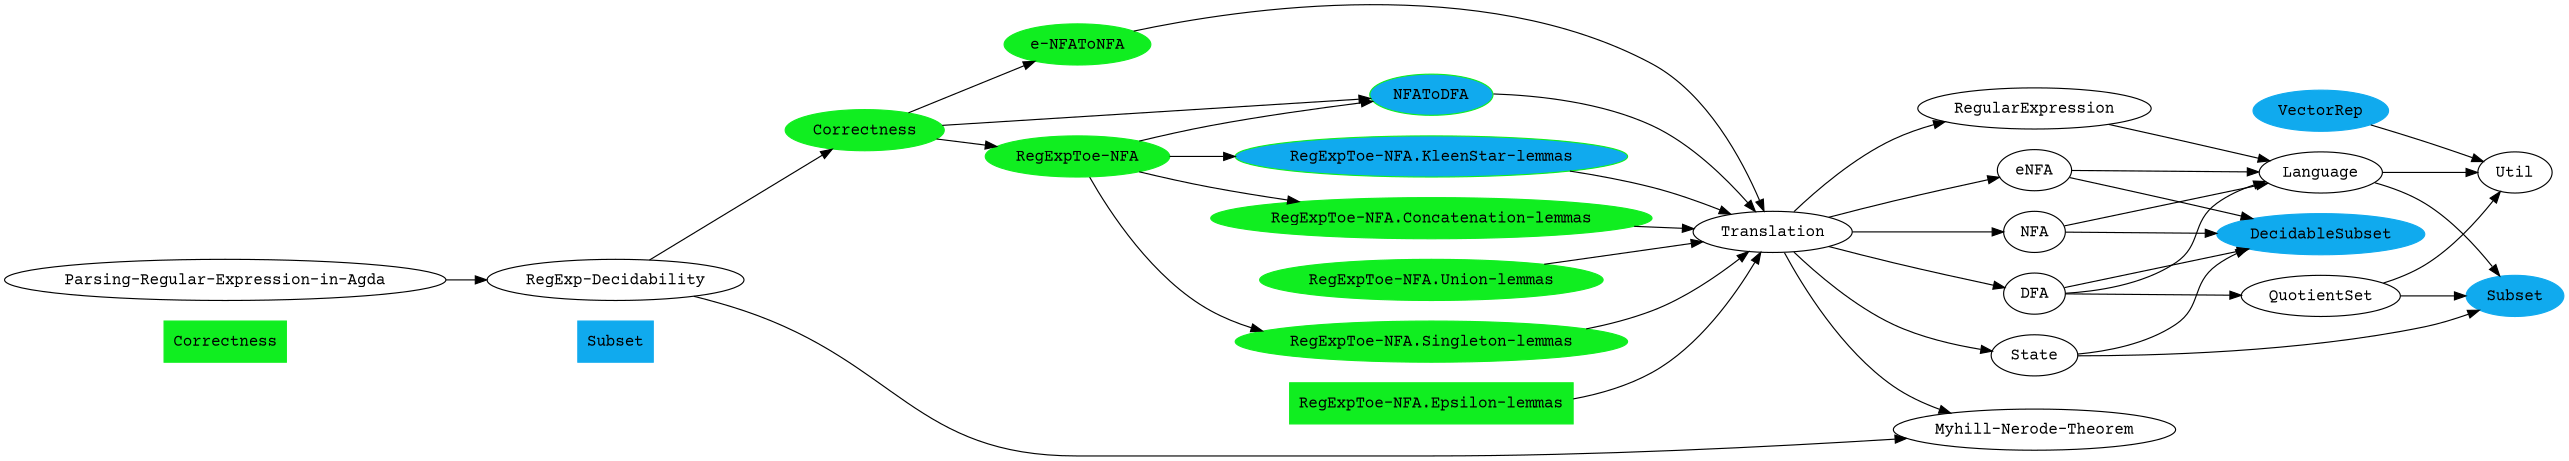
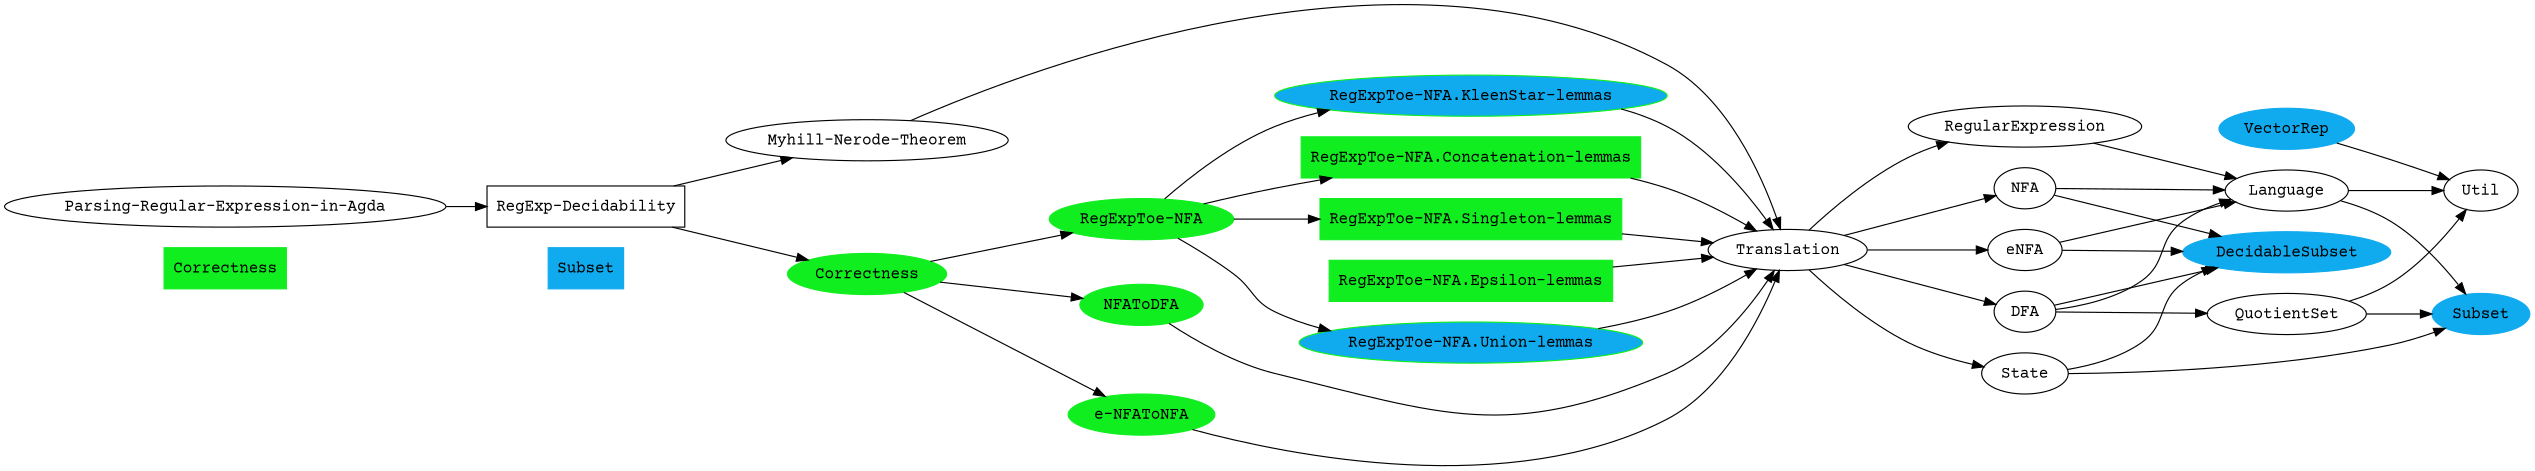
node "NFAToDFA": fillcolor #10aaee -> #10ee20
edge "RegExpToe-NFA" -> "NFAToDFA": now "RegExpToe-NFA" -> "RegExpToe-NFA.Union-lemmas"
node "RegExpToe-NFA.Concatenation-lemmas": shape ellipse -> box
node "RegExp-Decidability": shape ellipse -> box
node "RegExpToe-NFA.Union-lemmas": fillcolor #10ee20 -> #10aaee
node "RegExpToe-NFA.Singleton-lemmas": shape ellipse -> box
edge "Translation" -> "Myhill-Nerode-Theorem": reversed
